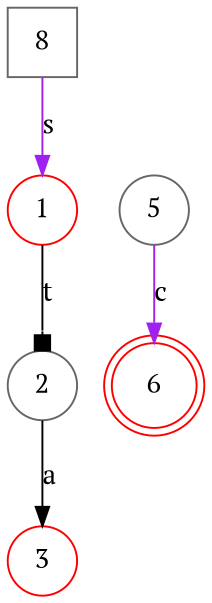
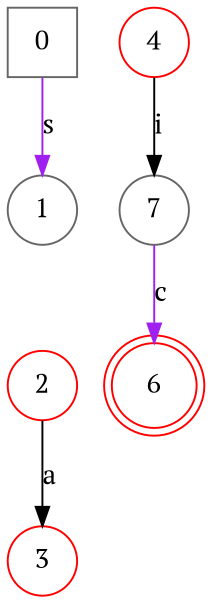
node "8": label "8" -> "0"
node "4": added
node "1": color red -> gray40
node "5": label "5" -> "7"
edge "1" -> "2": removed, label "t"
node "2": color gray40 -> red
